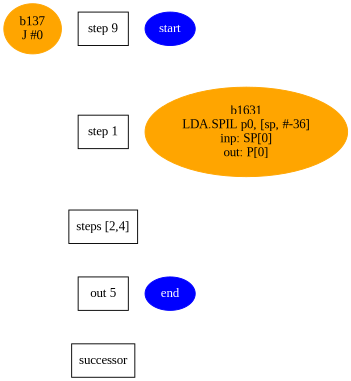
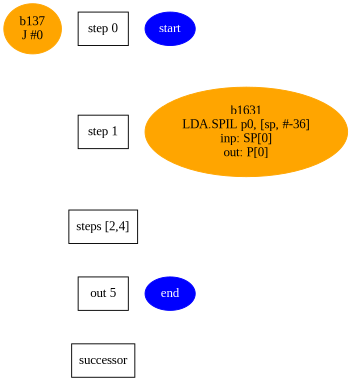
node "step 9": label "step 9" -> "step 0"
